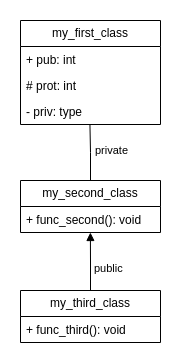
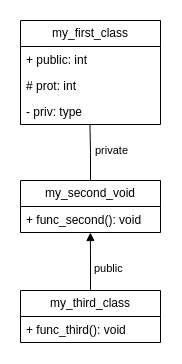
node "+ pub: int": label "+ pub: int" -> "+ public: int"
node "my_second_class": label "my_second_class" -> "my_second_void"
